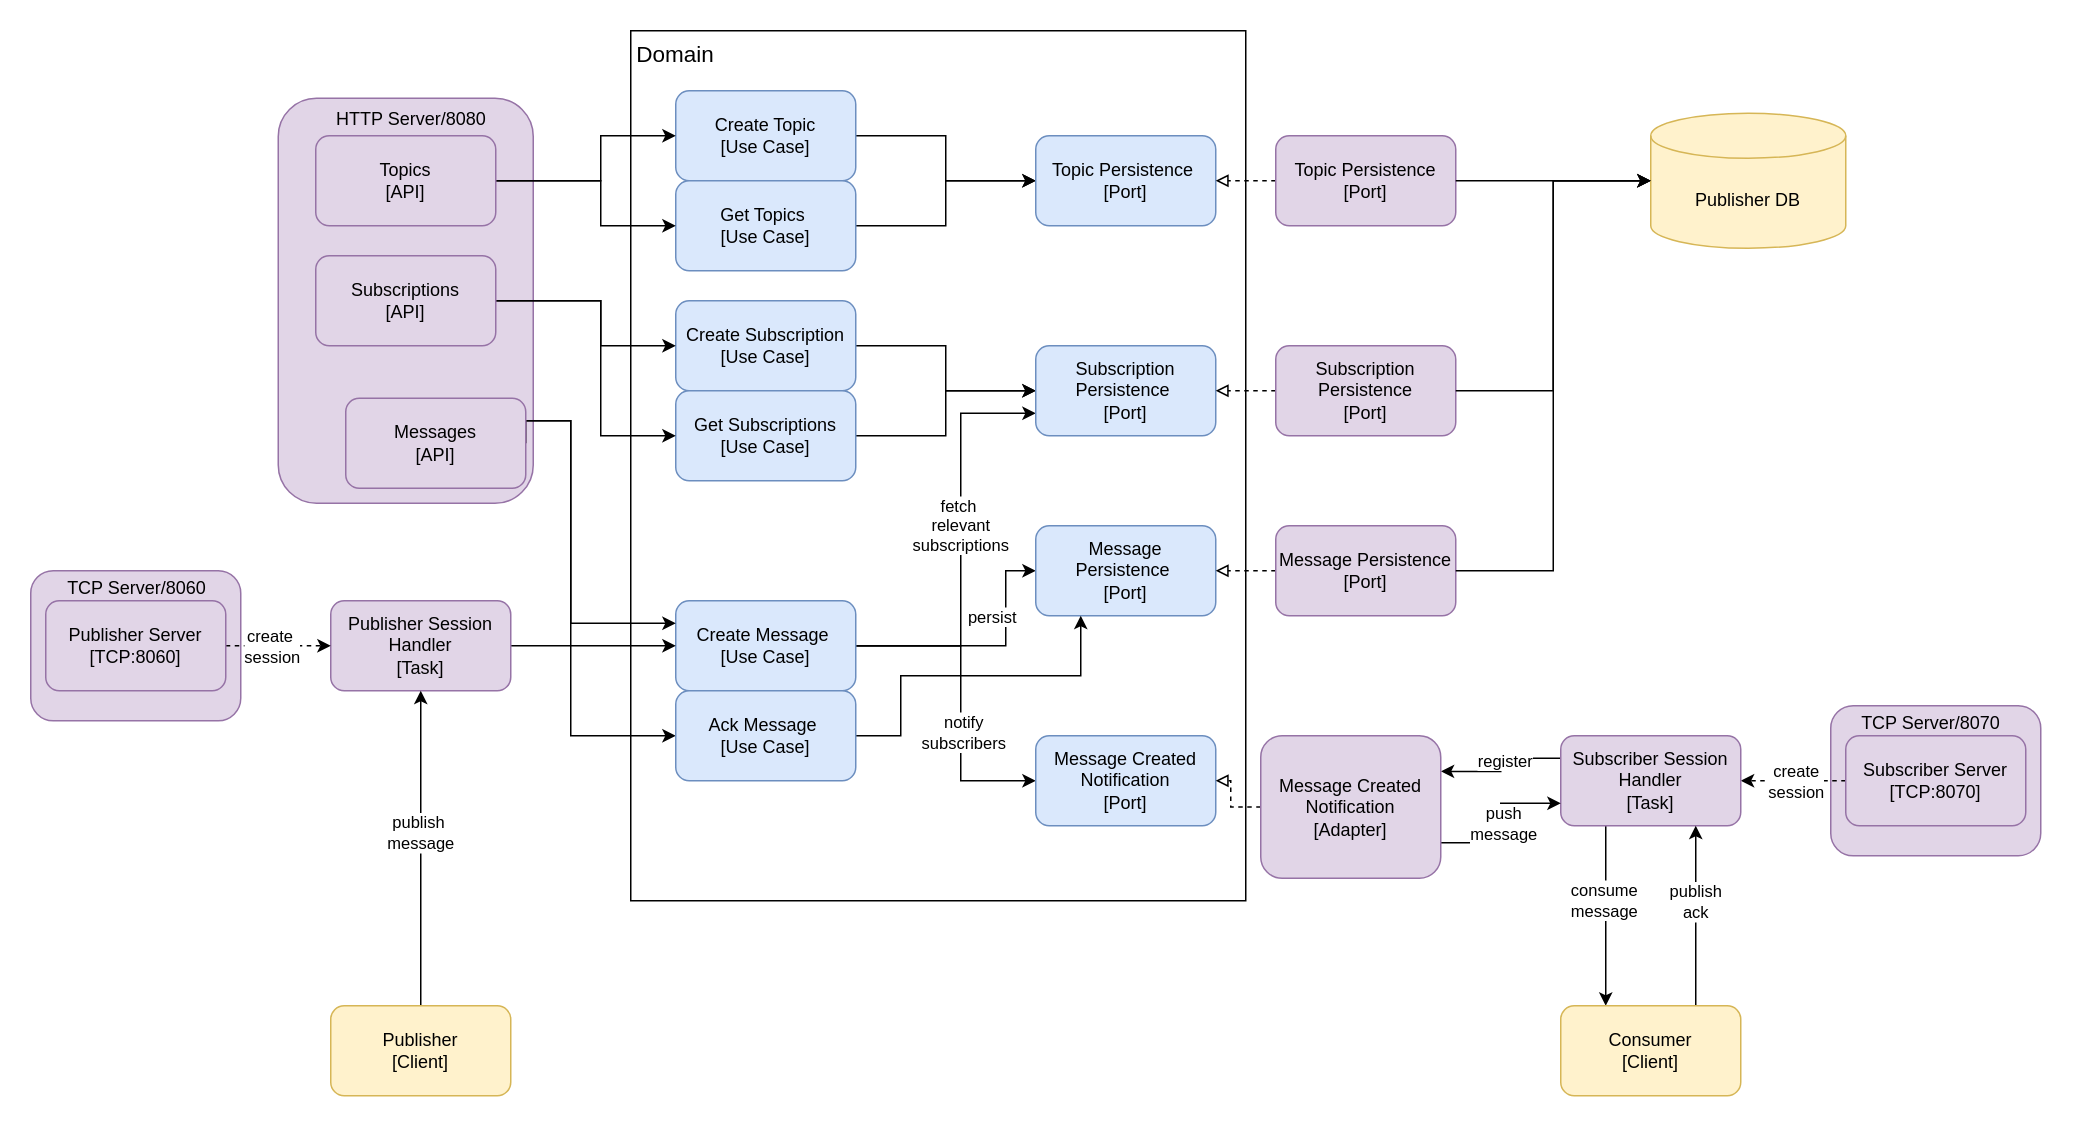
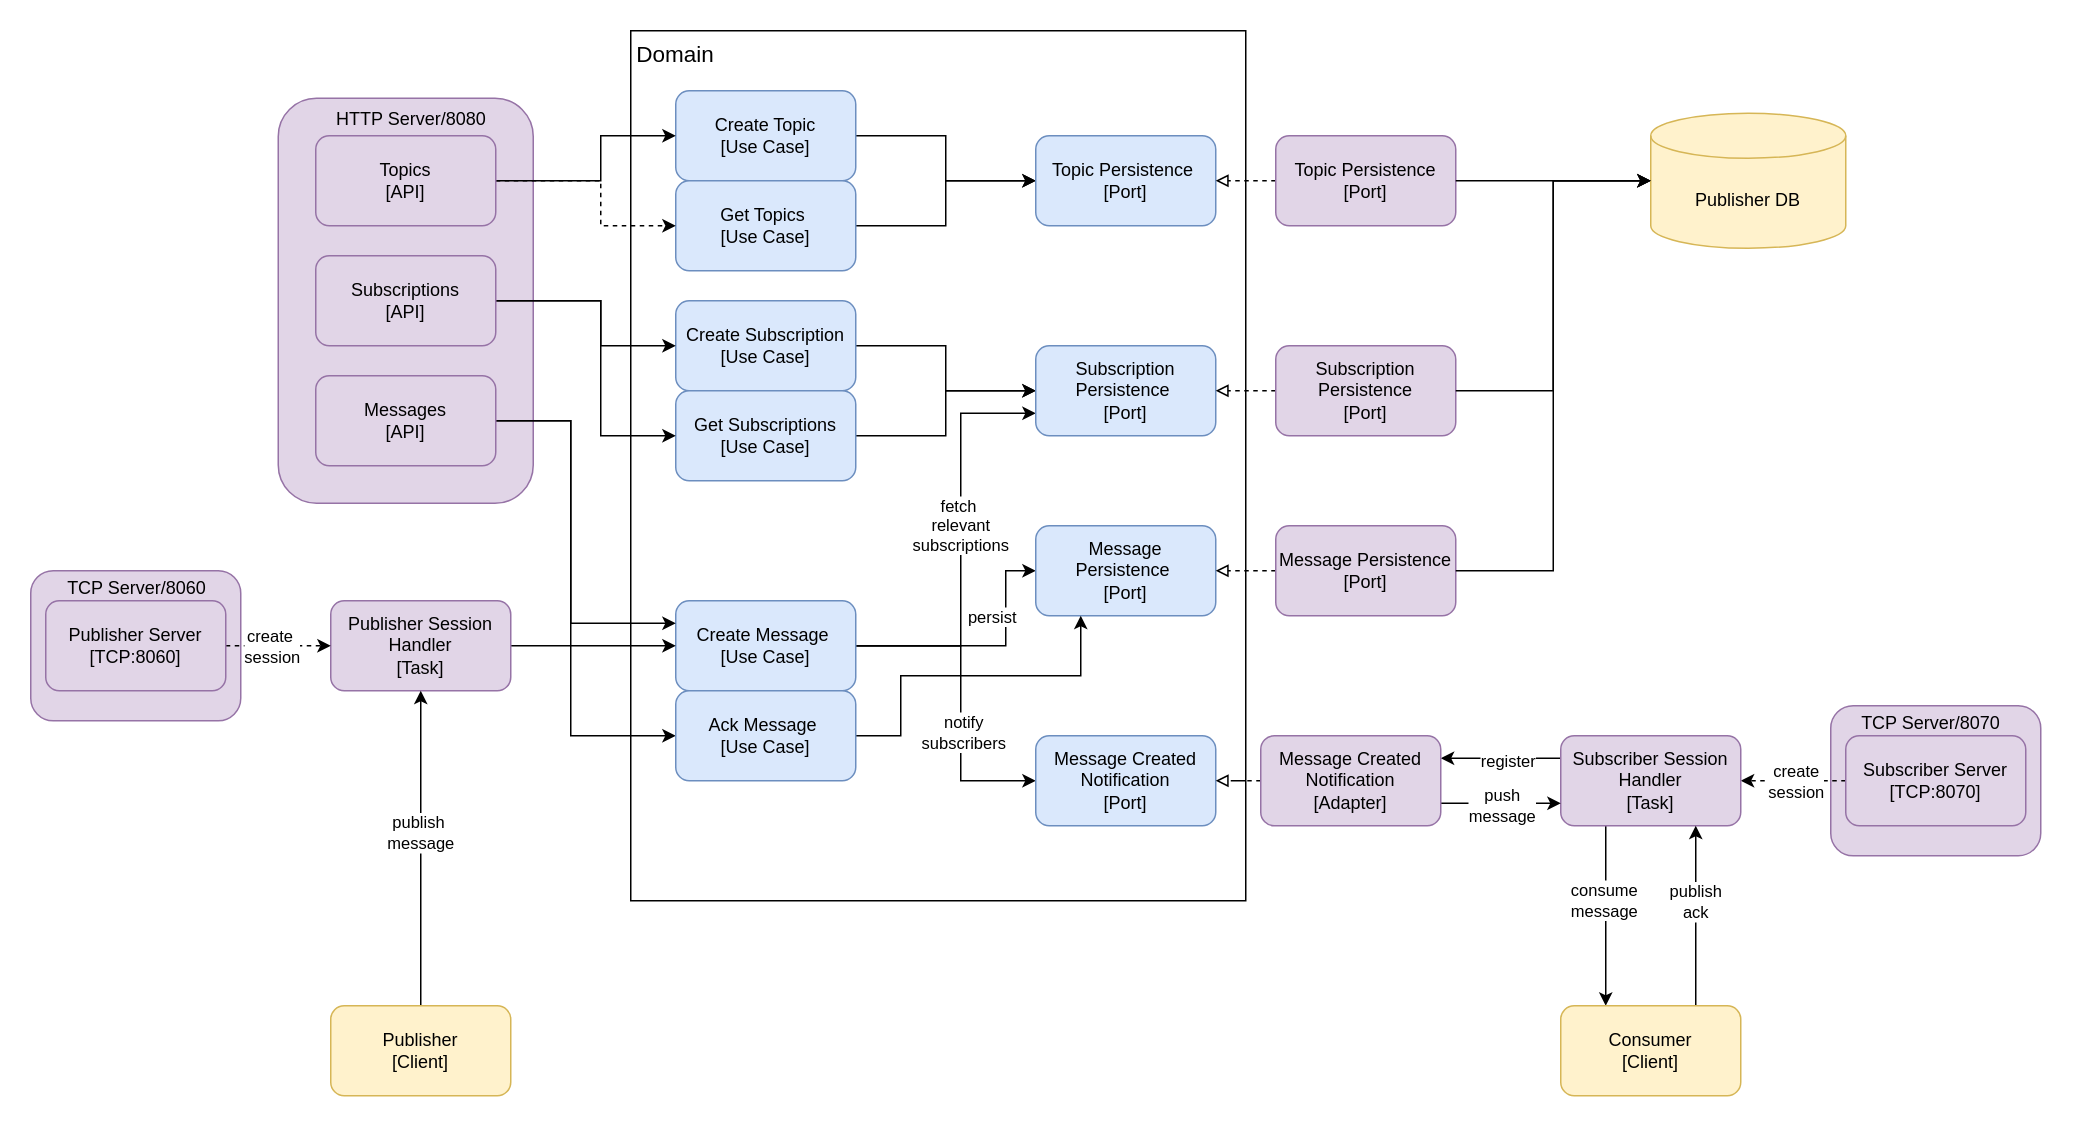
edge "Topics [API]" -> "Get Topics [Use Case]": style solid -> dashed
node "Messages [API]": moved (436, 443) -> (406, 421)
node "Message Created Notification [Adapter]": size 180x143 -> 180x90
